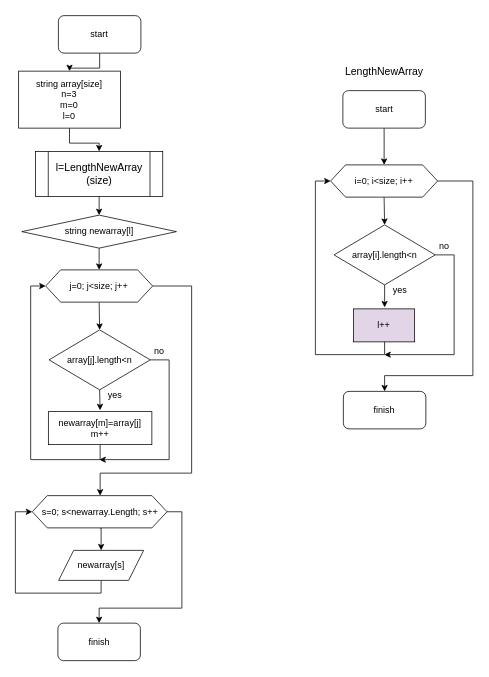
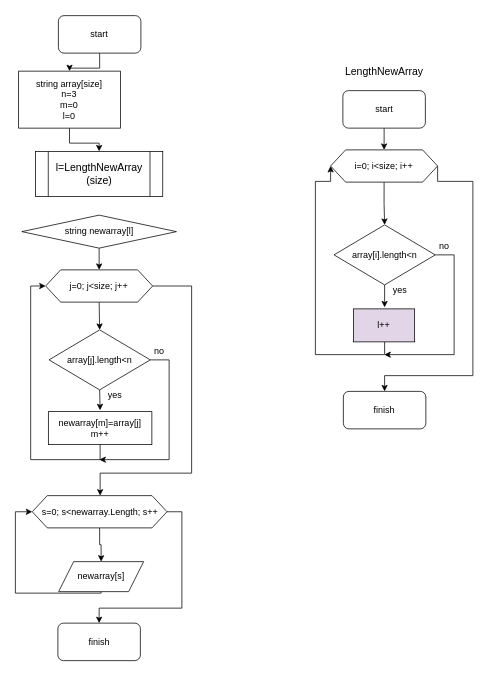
node "i=0; i<size; i++": moved (384, 181) -> (384, 166)
edge "l=LengthNewArray (size)" -> "string newarray[l]": removed
node "newarray[s]": moved (101, 565) -> (101, 576)
